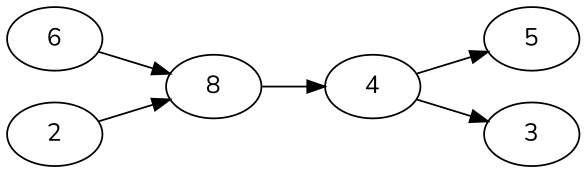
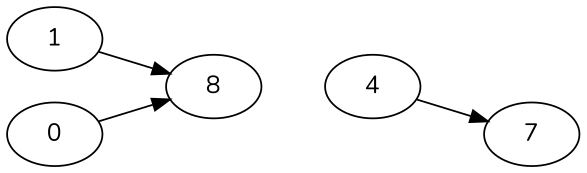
node "6": label "6" -> "1"
node "5": removed
edge "8" -> "4": removed
node "2": label "2" -> "0"
node "3": label "3" -> "7"
